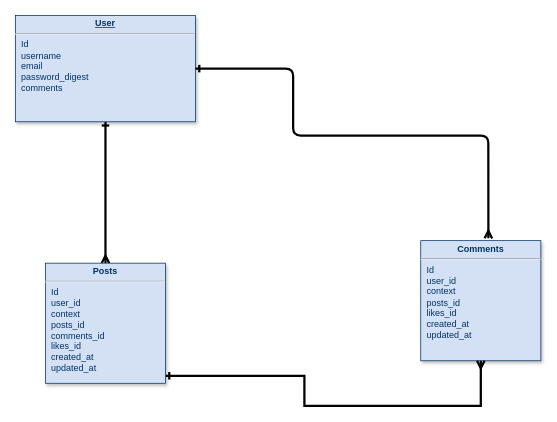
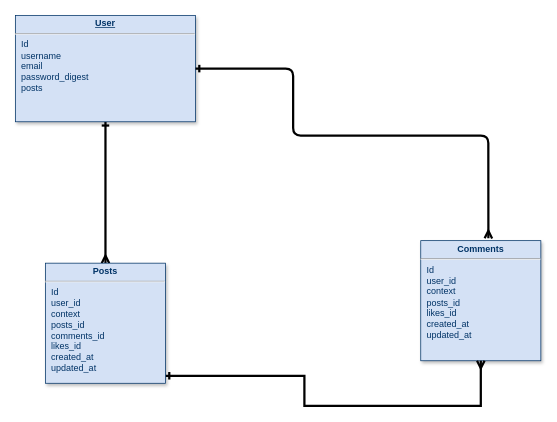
node "User Id username email password_digest comments": label "User Id username email password_digest comments" -> "User Id username email password_digest posts"
